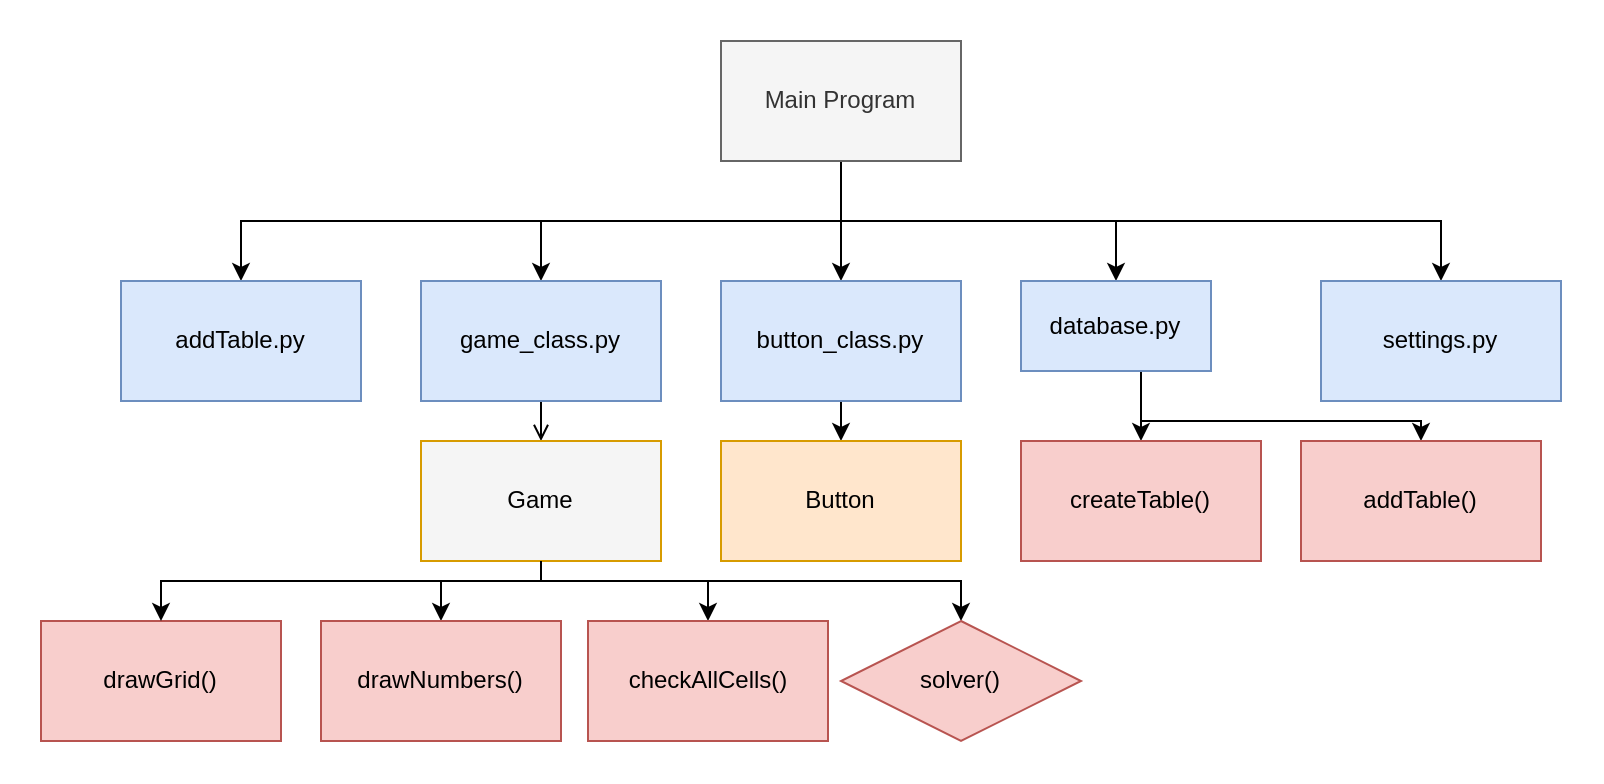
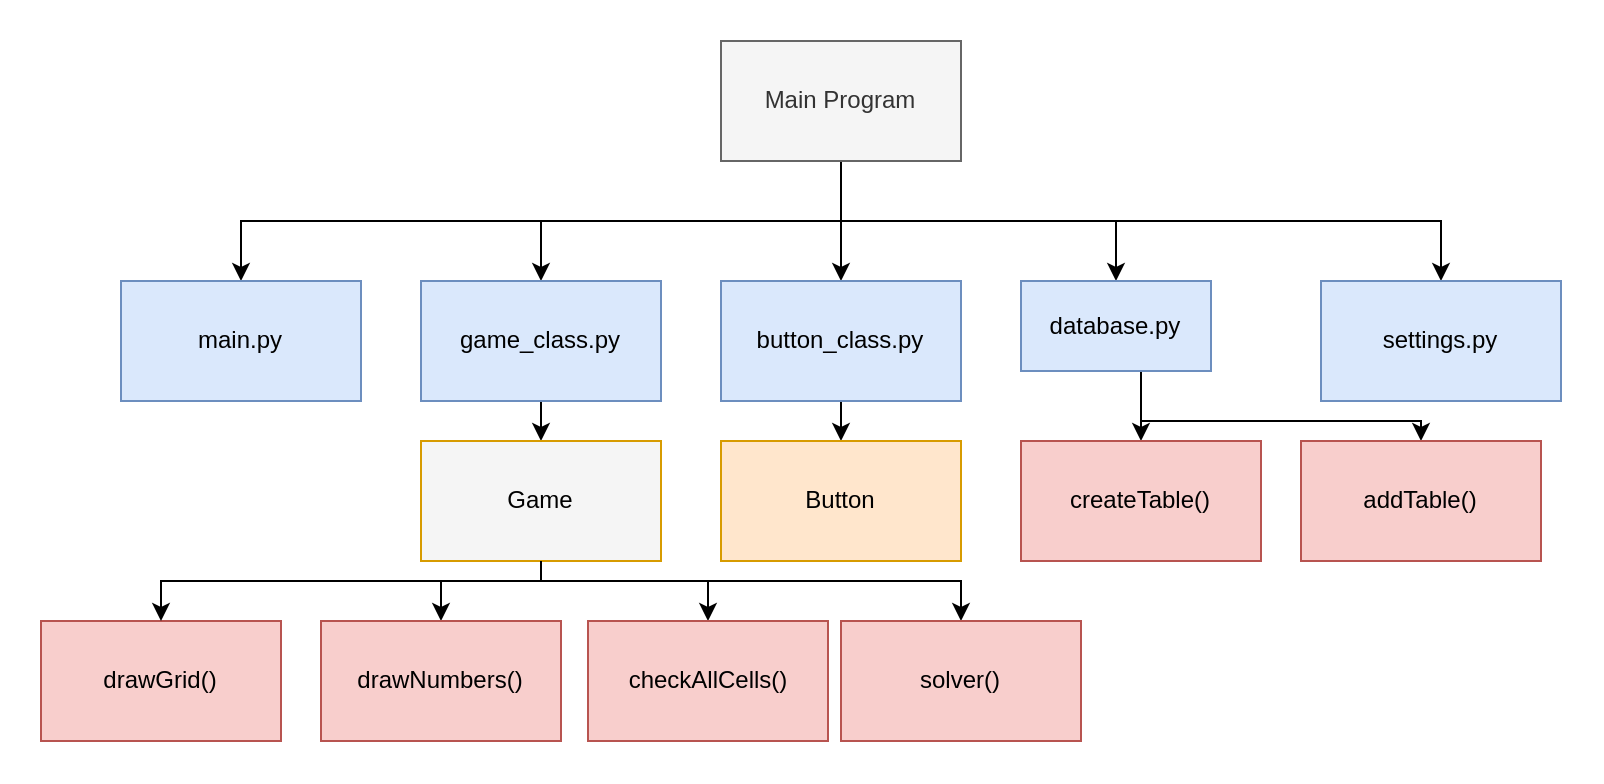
node "addTable.py": label "addTable.py" -> "main.py"
edge "game_class.py" -> "Game": arrowhead open -> classic
node "solver()": shape diamond -> rectangle
